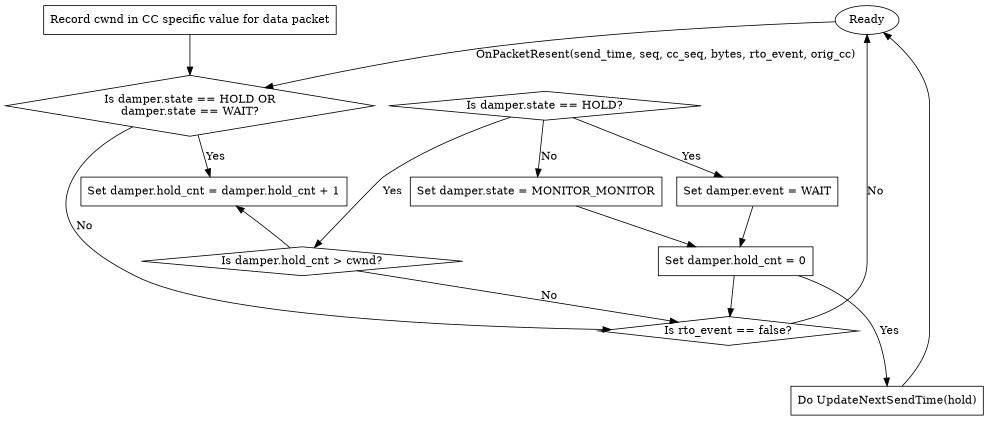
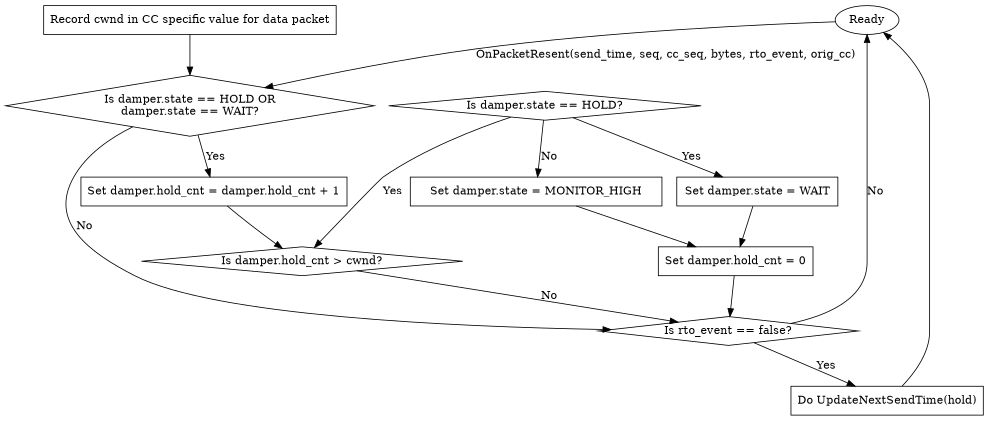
node "Set damper.state = MONITOR_MONITOR": label "Set damper.state = MONITOR_MONITOR" -> "Set damper.state = MONITOR_HIGH"
node "Set damper.event = WAIT": label "Set damper.event = WAIT" -> "Set damper.state = WAIT"
edge "Is damper.hold_cnt > cwnd?" -> "Set damper.hold_cnt = damper.hold_cnt + 1": reversed
edge "Set damper.hold_cnt = 0" -> "Do UpdateNextSendTime(hold)": now "Is rto_event == false?" -> "Do UpdateNextSendTime(hold)"
